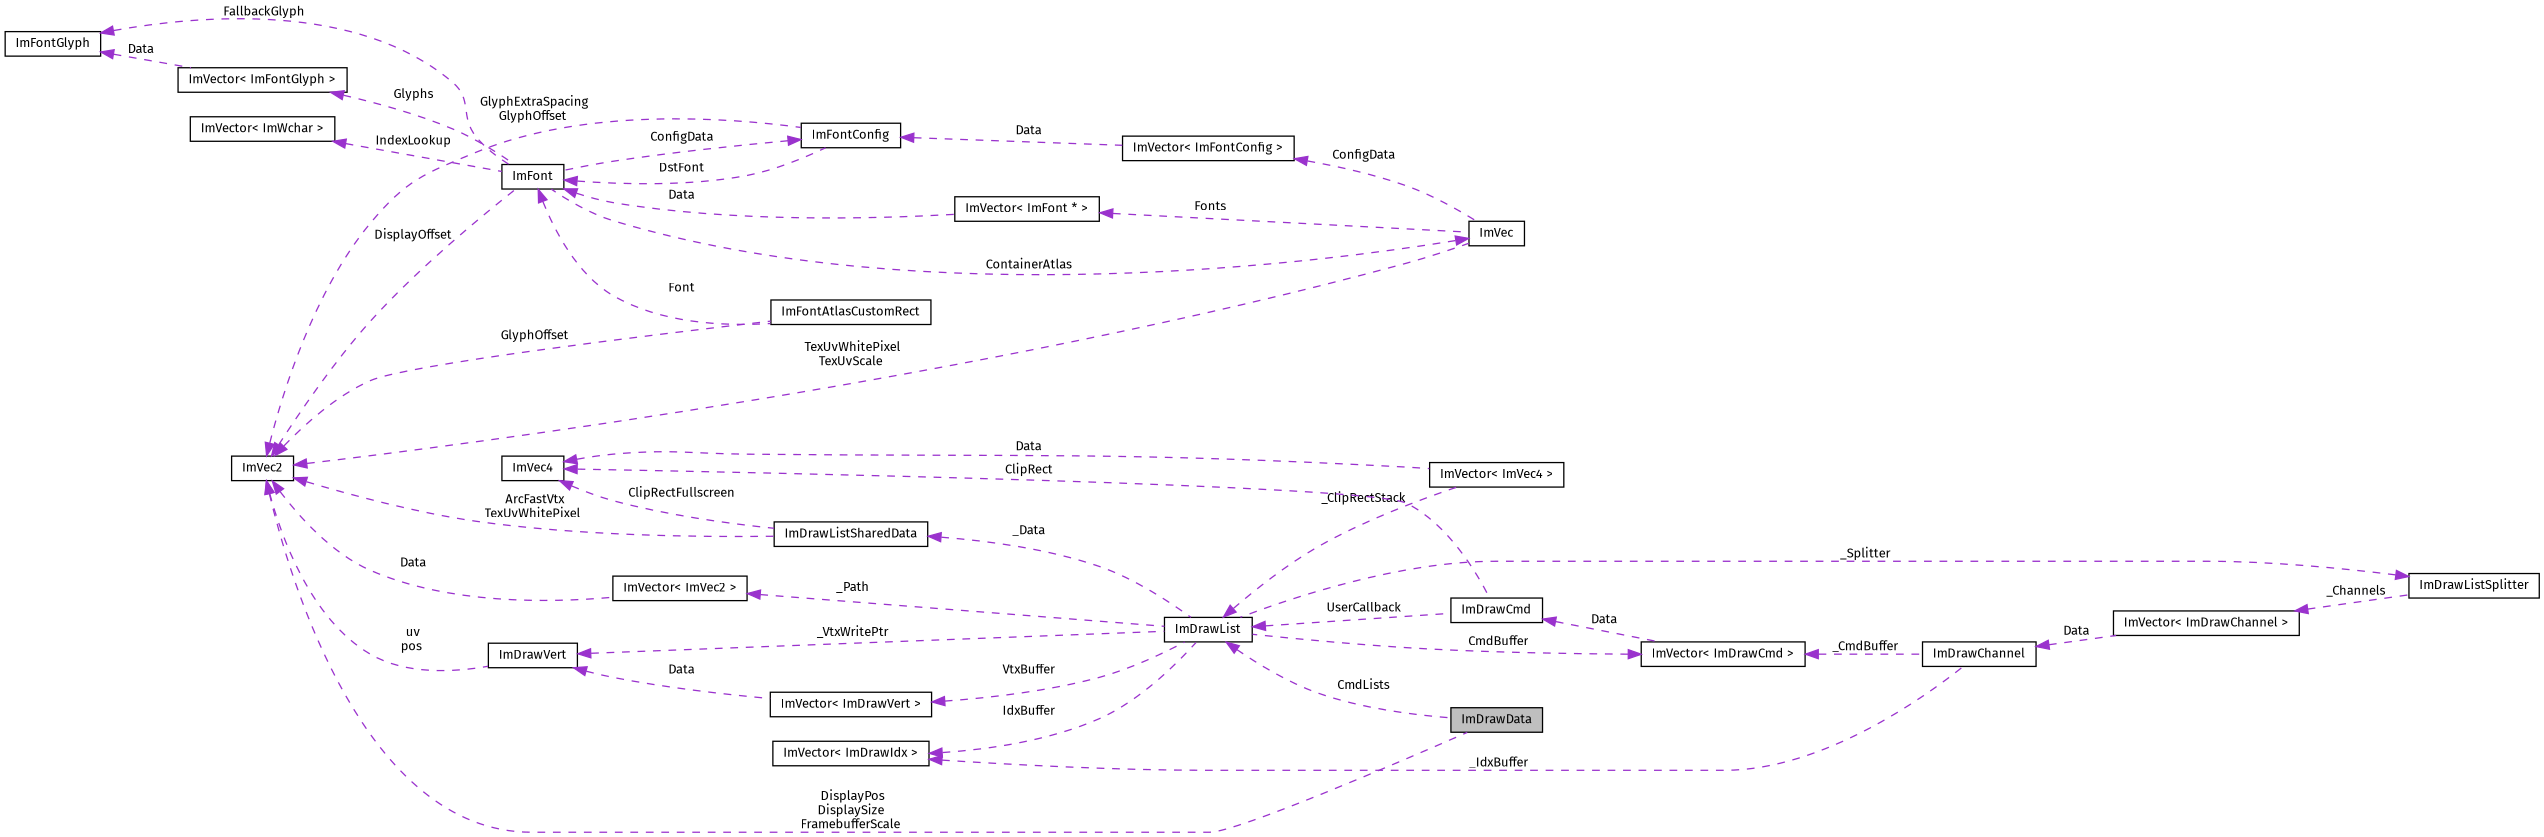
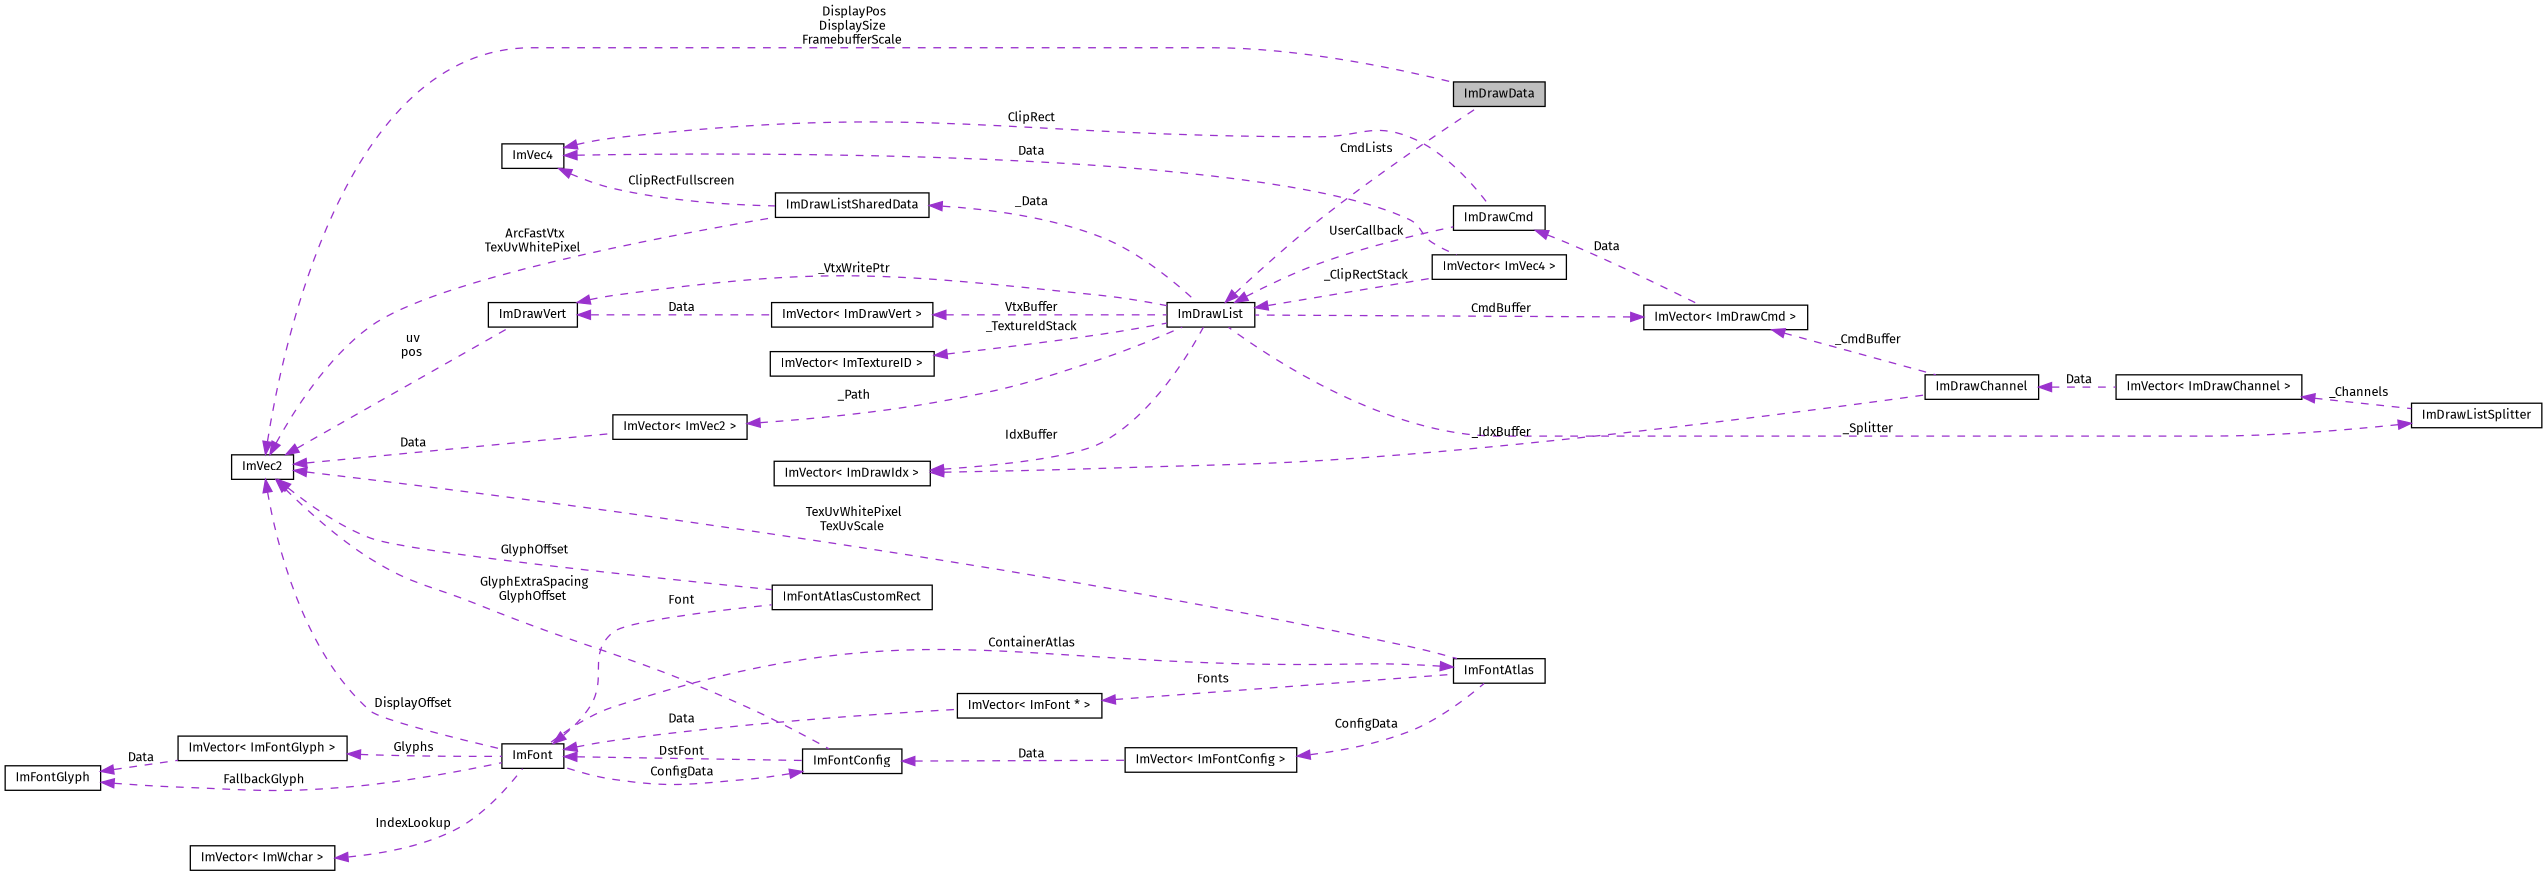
node "ImVec": label "ImVec" -> "ImFontAtlas"
node "ImVector< ImTextureID >": added
